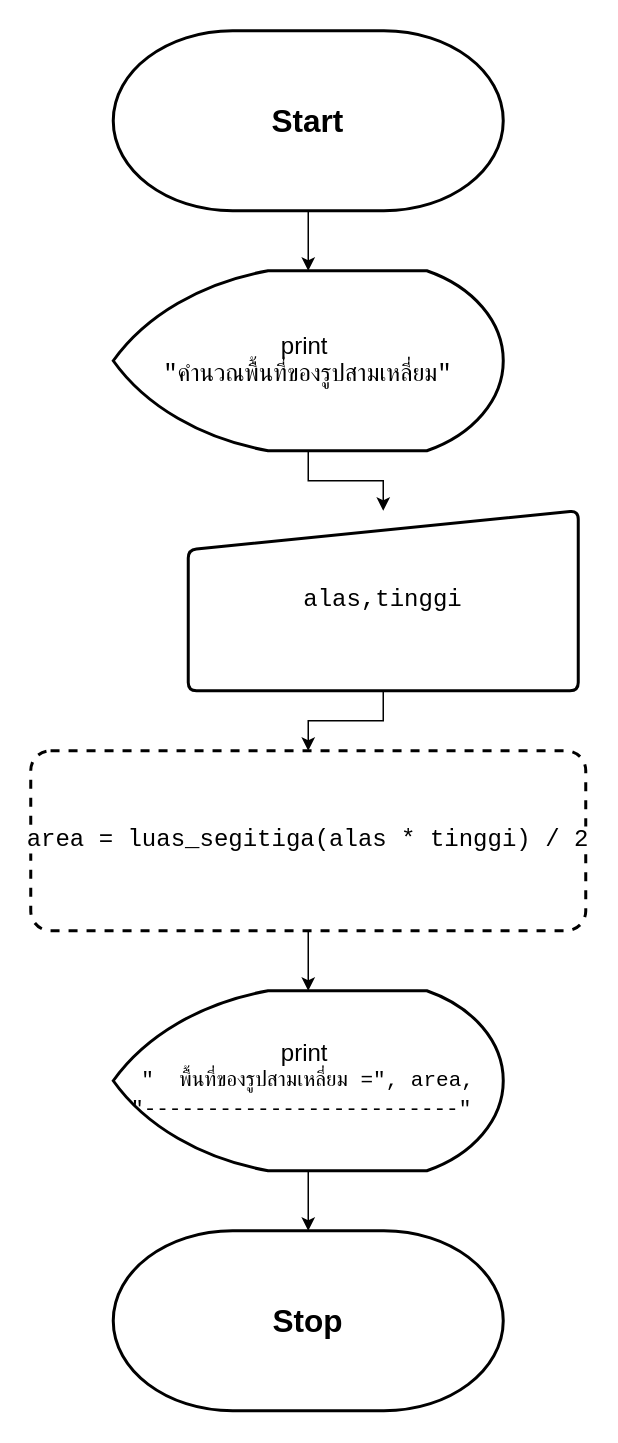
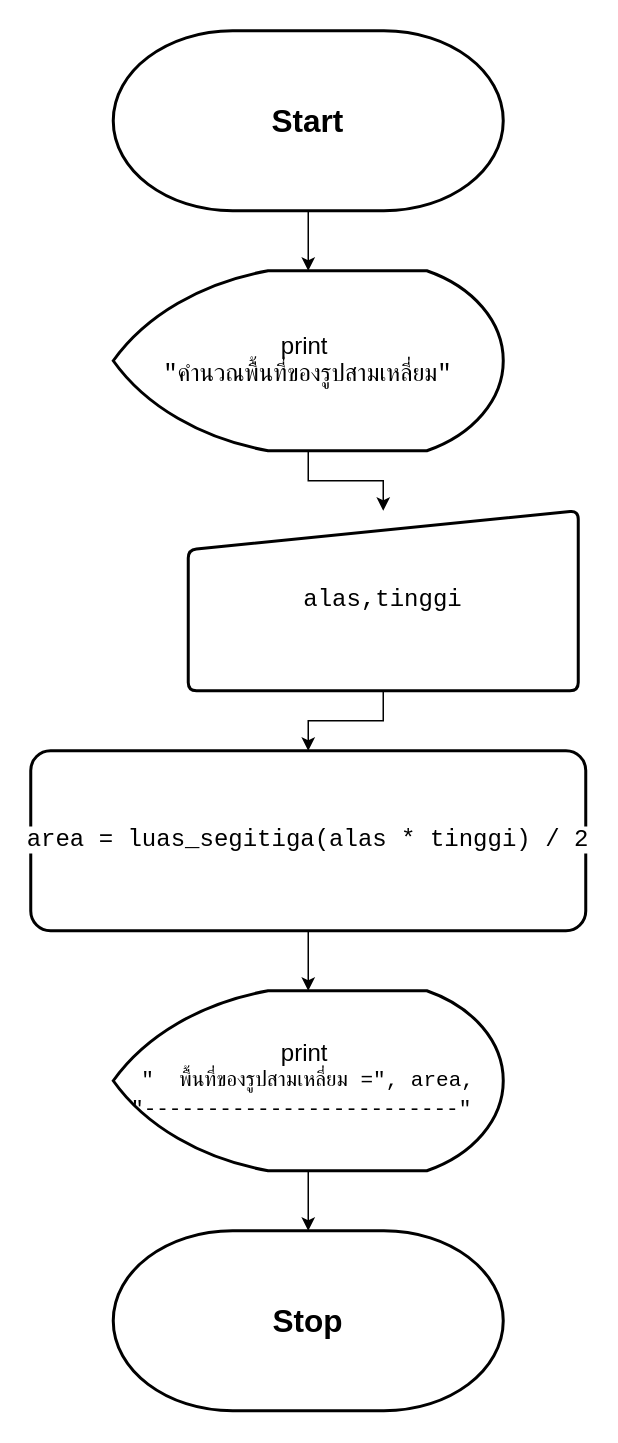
node "area = luas_segitiga(alas * tinggi) / 2": style dashed -> solid
